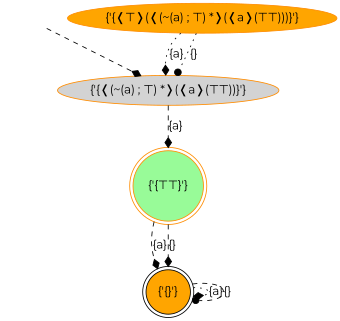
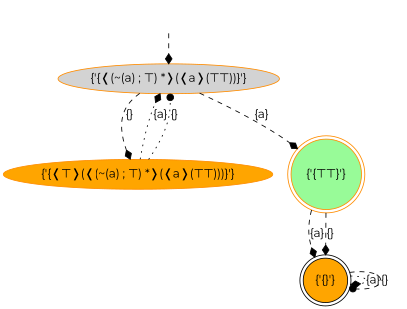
edge "{'{❬(~(a) ; ⊤) *❭(❬a❭(⊤⊤))}'}" -> "{'{❬⊤❭(❬(~(a) ; ⊤) *❭(❬a❭(⊤⊤)))}'}": added, label "{}"
